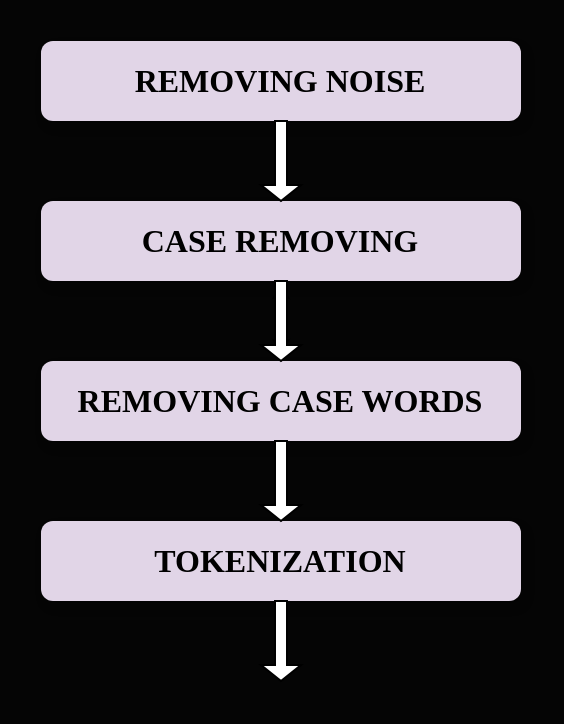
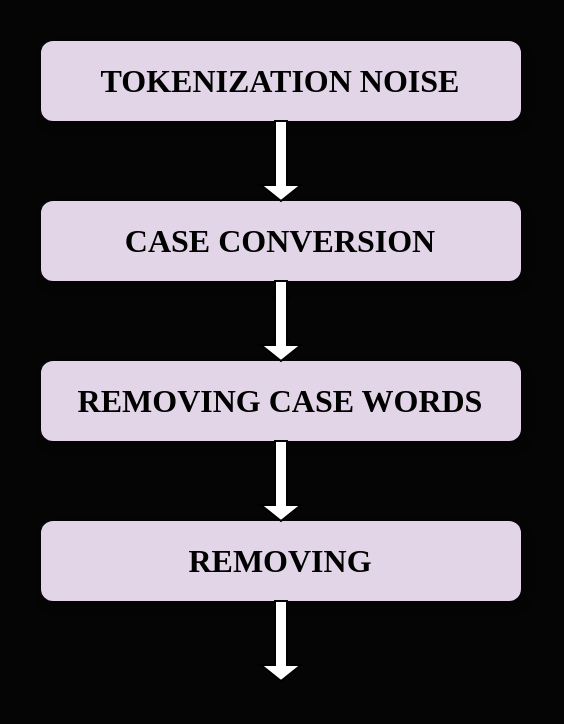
node "REMOVING NOISE": label "REMOVING NOISE" -> "TOKENIZATION NOISE"
node "CASE REMOVING": label "CASE REMOVING" -> "CASE CONVERSION"
node "TOKENIZATION": label "TOKENIZATION" -> "REMOVING"
